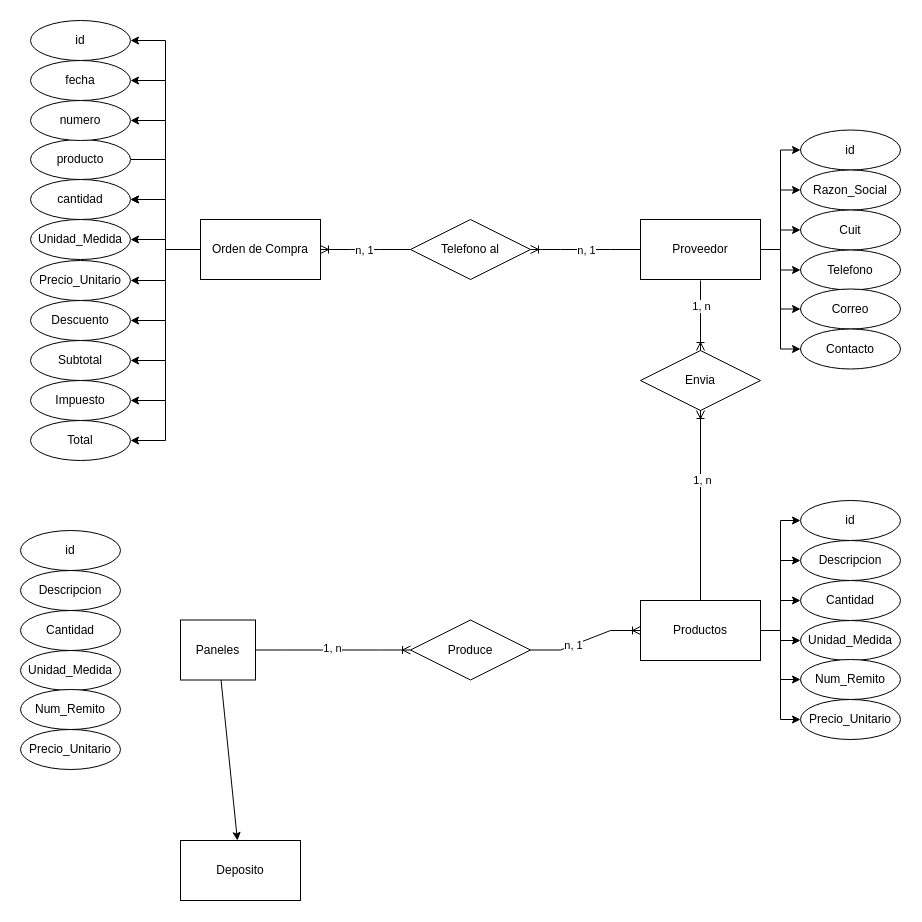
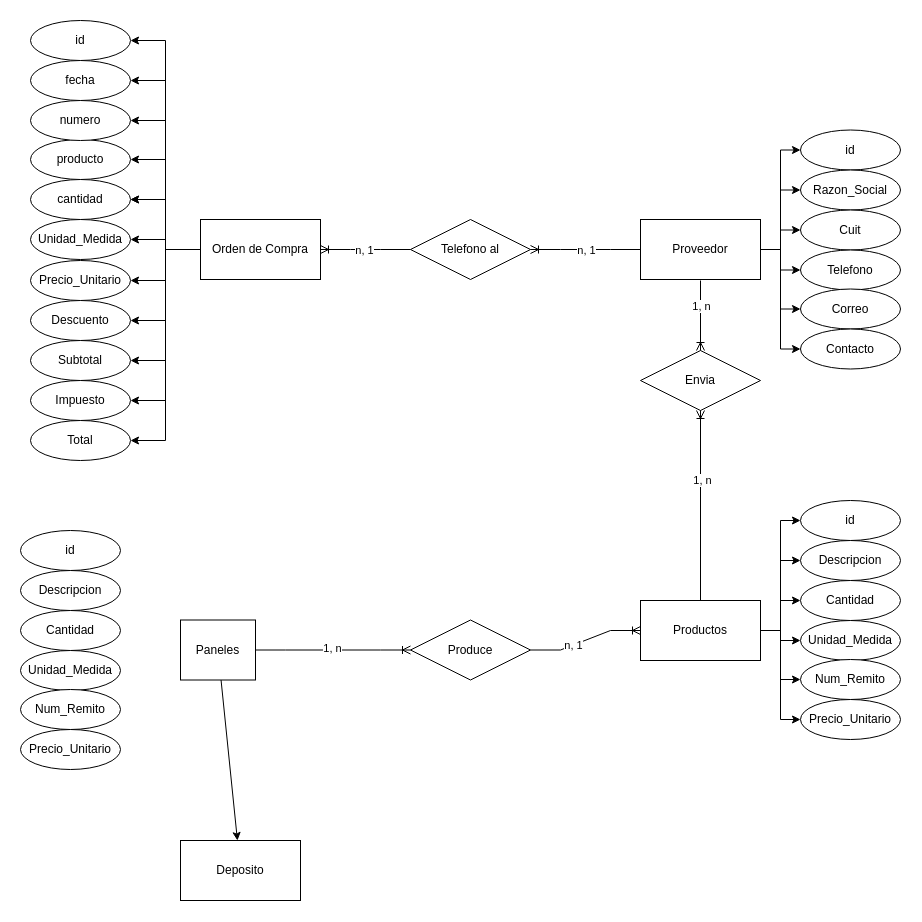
edge "producto" -- "Orden de Compra": arrowhead none -> classic
